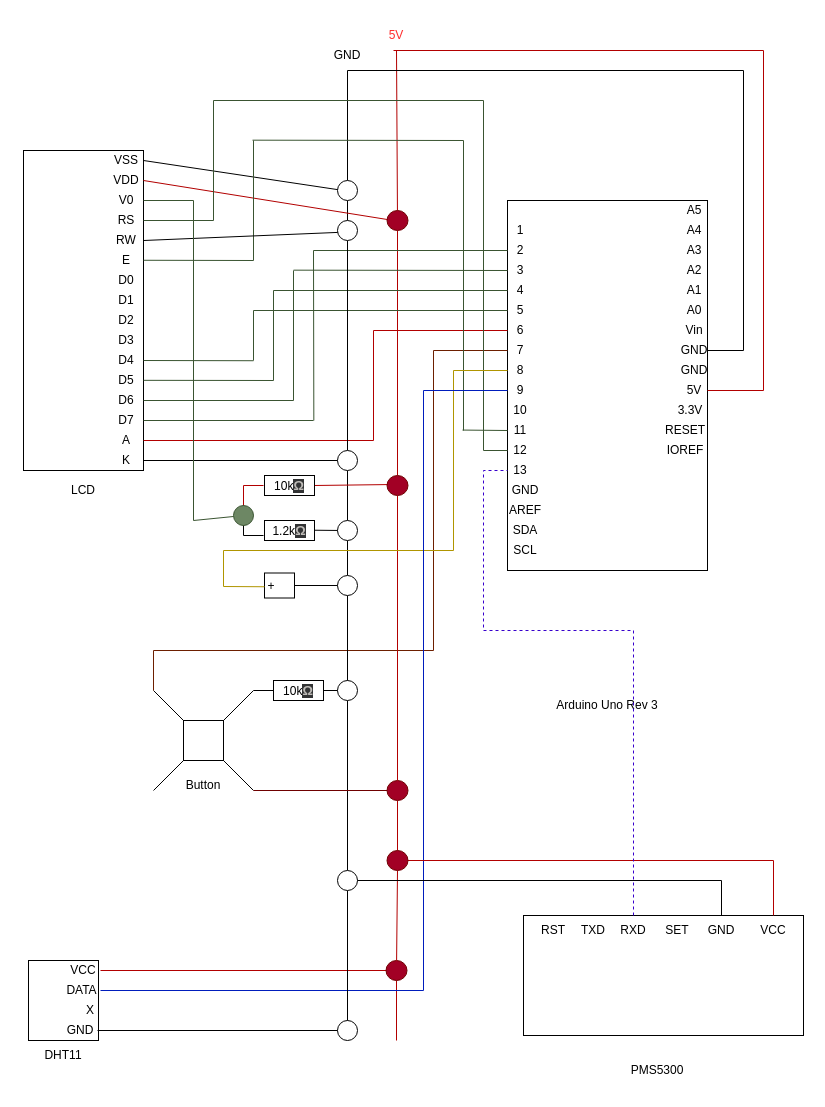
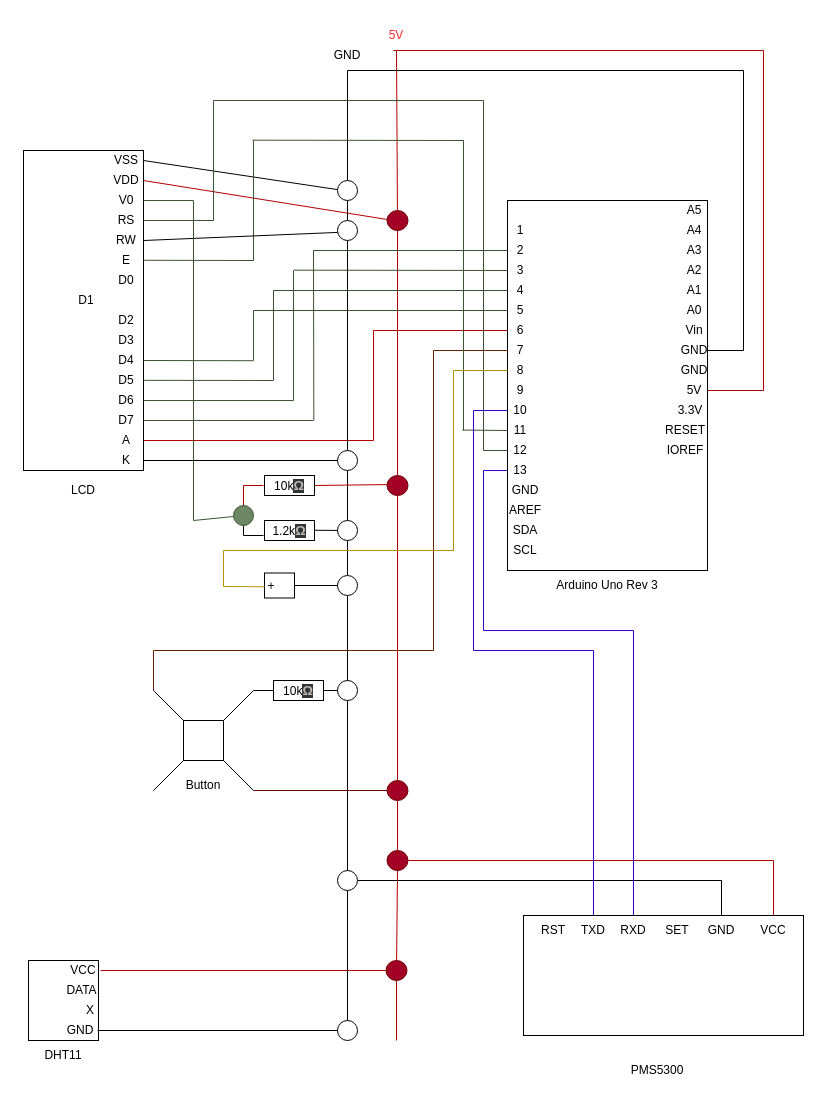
node "D1": moved (127, 301) -> (87, 301)
edge "13" -- "RXD": style dashed -> solid
edge "10" -- "TXD": added
node "Arduino Uno Rev 3": moved (608, 706) -> (608, 586)
edge "9" -- "DATA": removed
